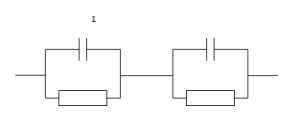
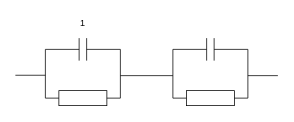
node "1": moved (94, 19) -> (83, 23)
